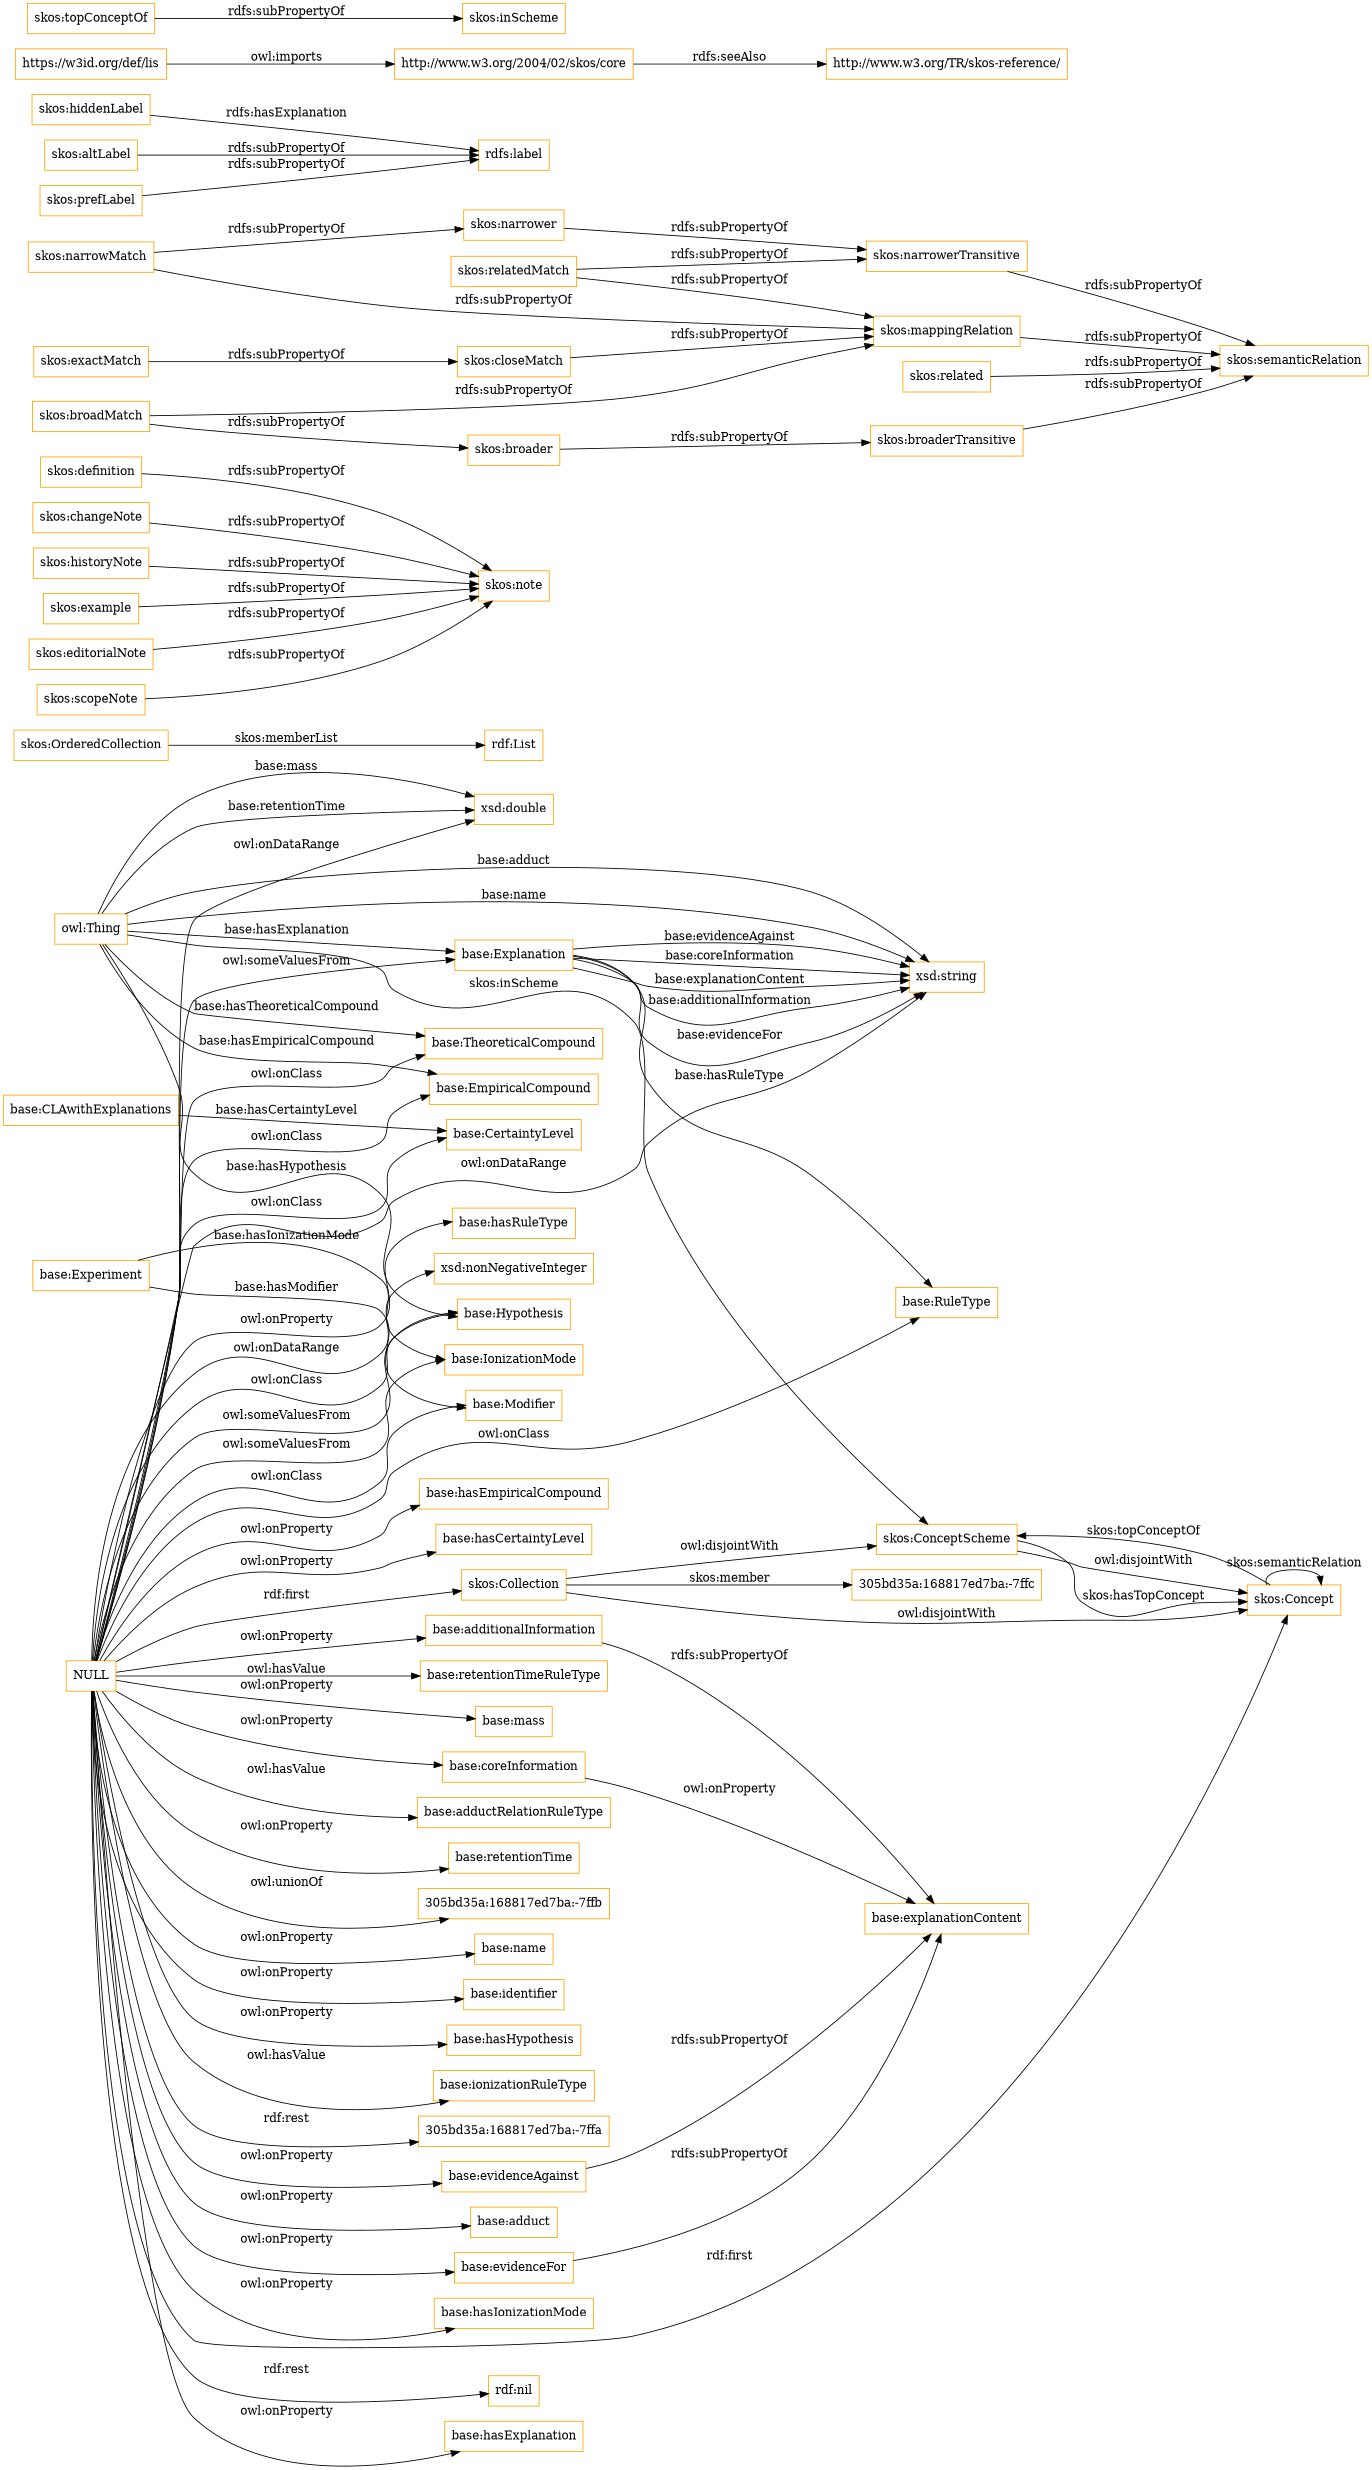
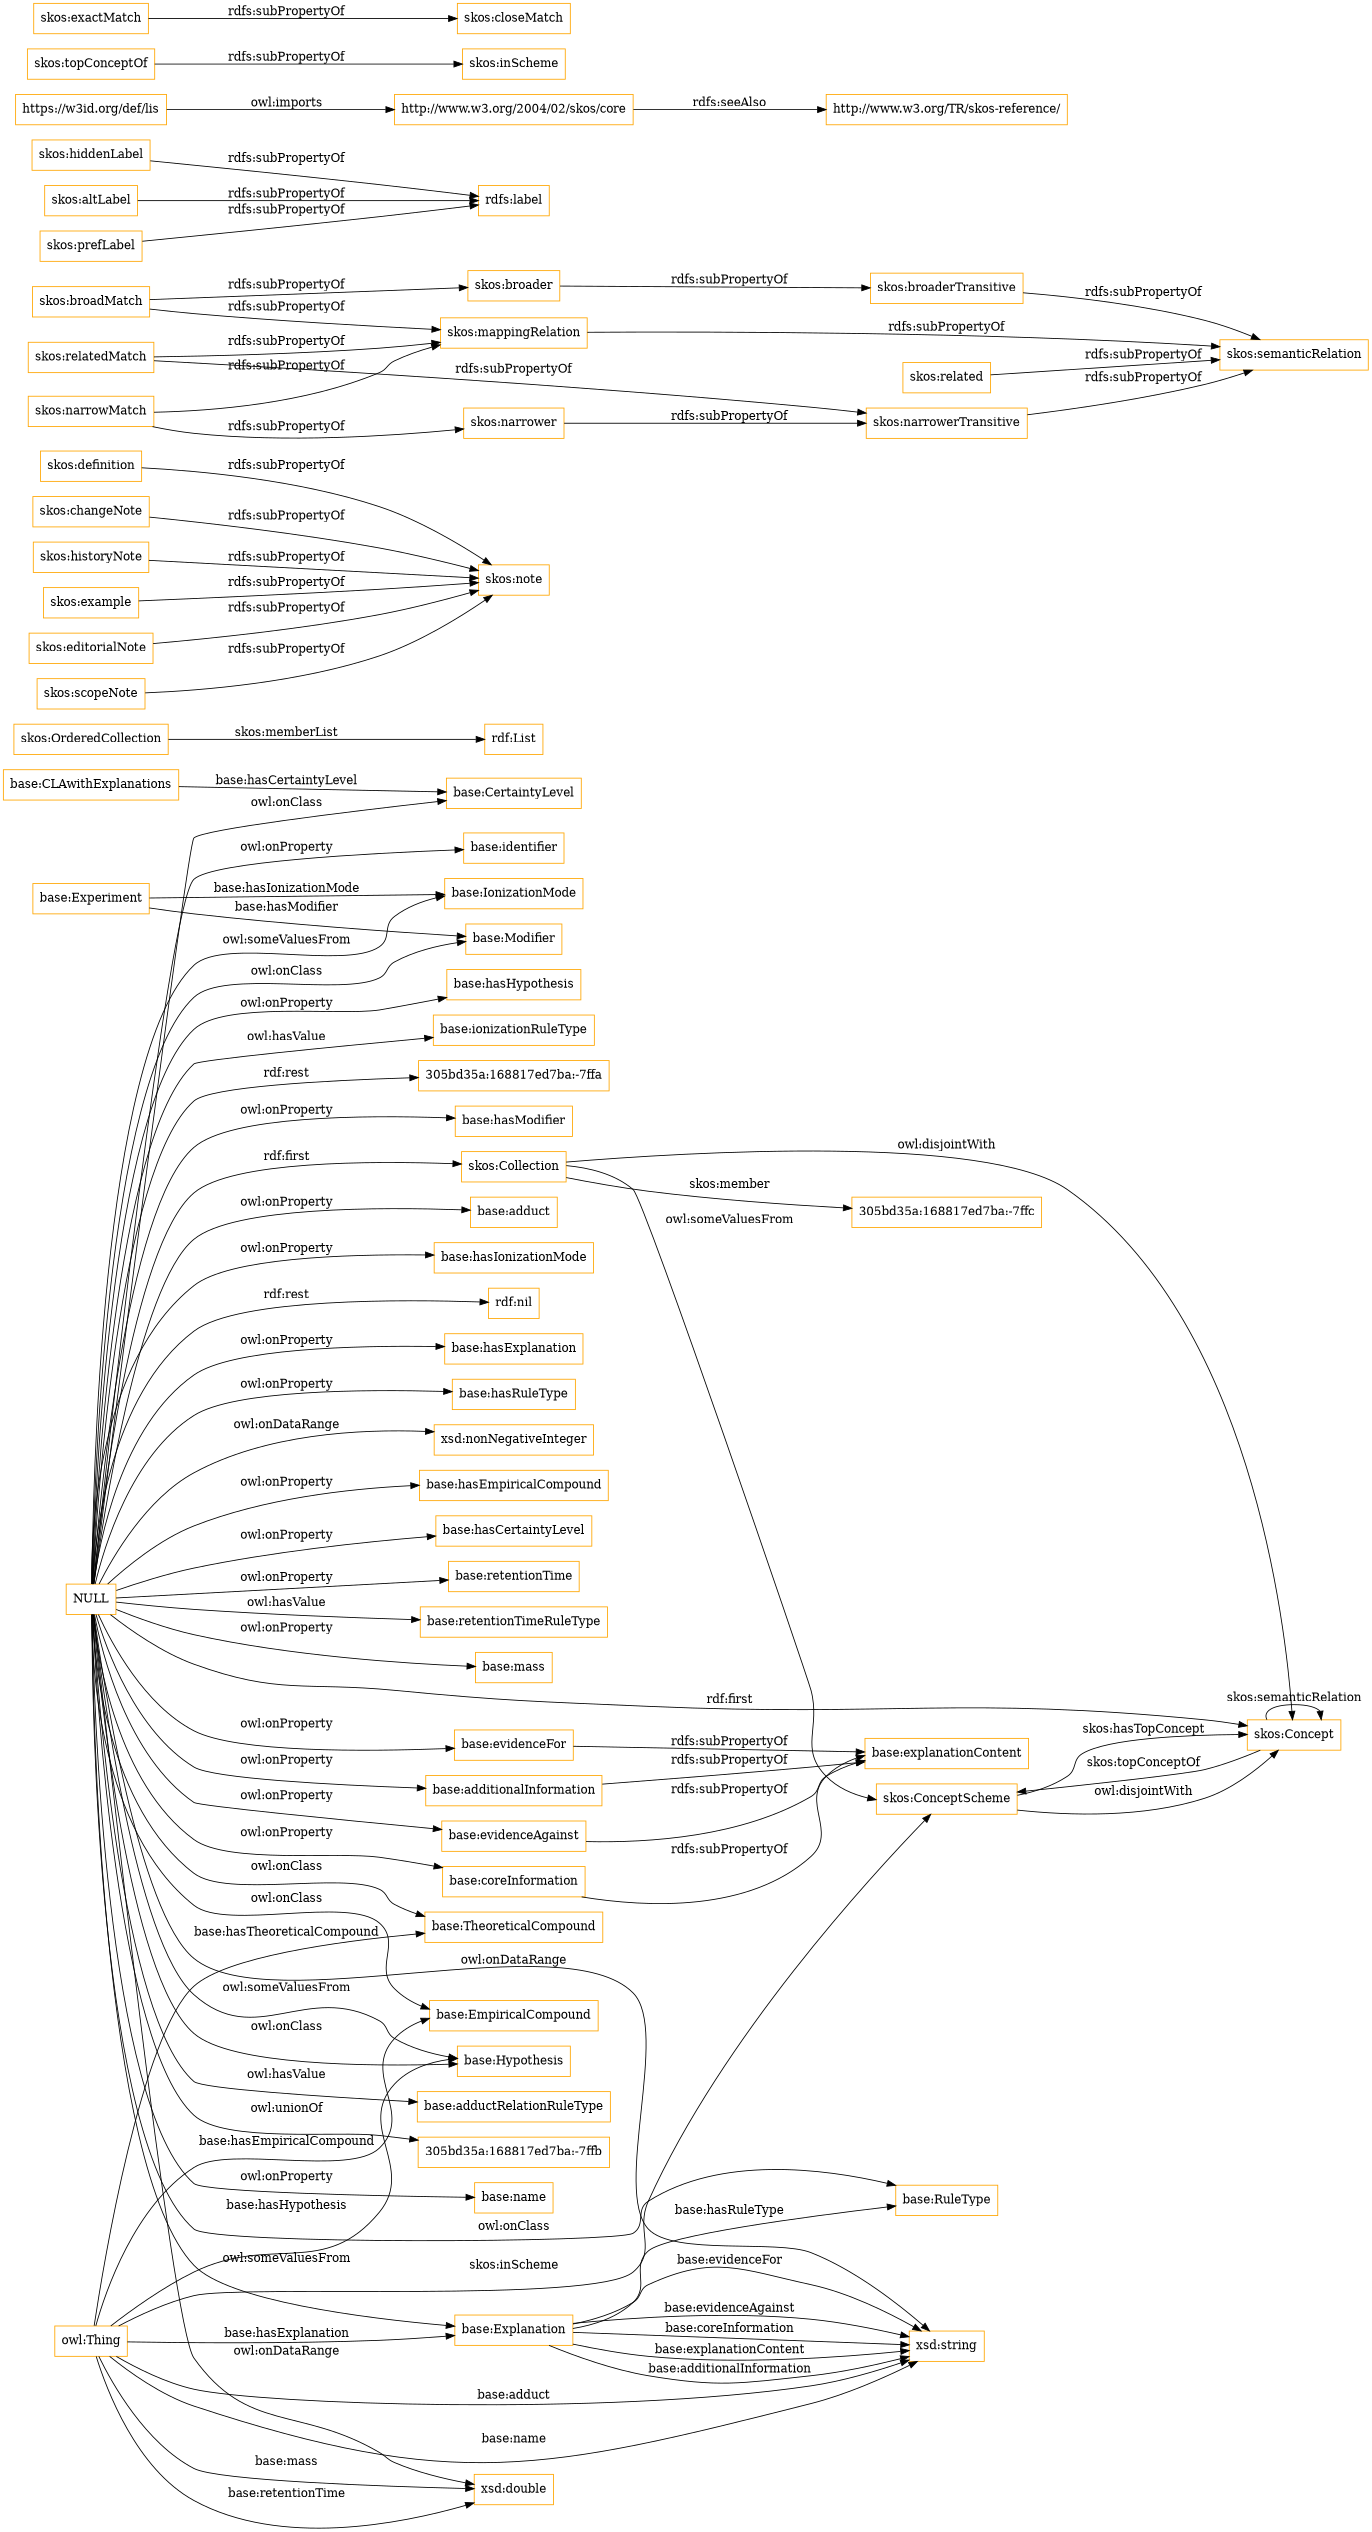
edge "skos:hiddenLabel" -> "rdfs:label": label "rdfs:hasExplanation" -> "rdfs:subPropertyOf"
edge "skos:closeMatch" -> "skos:mappingRelation": removed, label "rdfs:subPropertyOf"
node "base:hasModifier": added
edge "skos:Collection" -> "skos:ConceptScheme": label "owl:disjointWith" -> "owl:someValuesFrom"
edge "base:coreInformation" -> "base:explanationContent": label "owl:onProperty" -> "rdfs:subPropertyOf"
